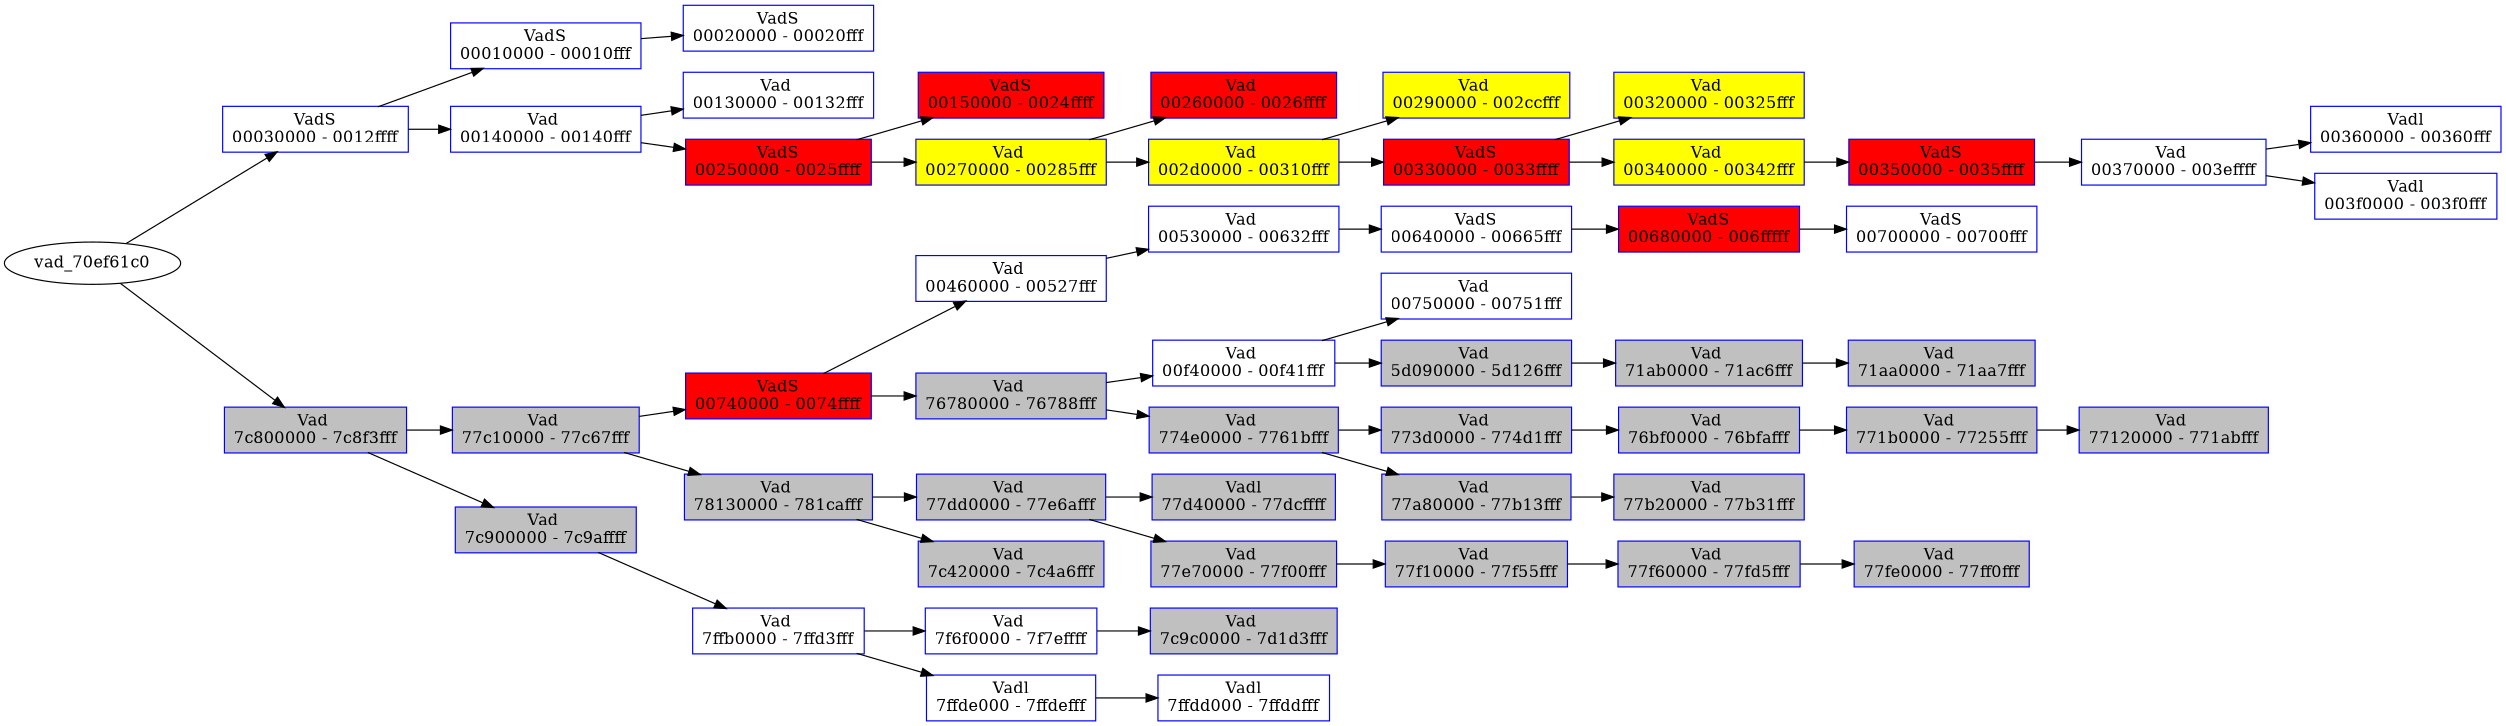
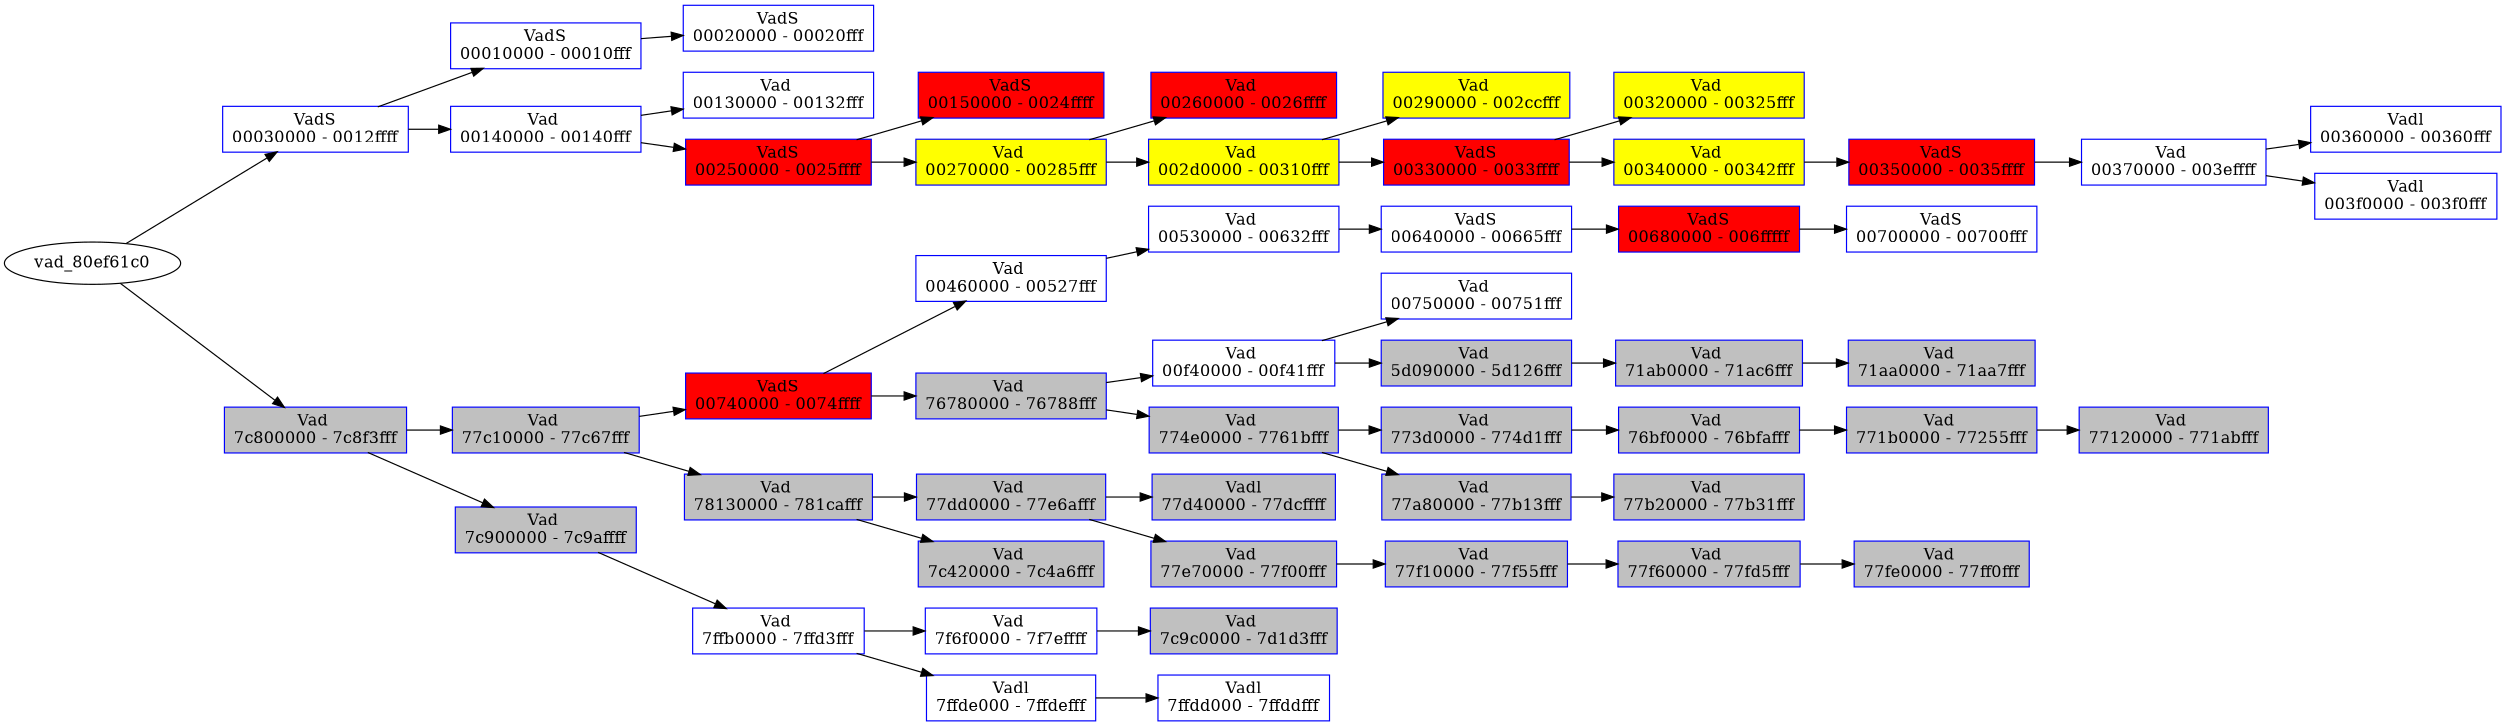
node "vad_70ef61c0": label "vad_70ef61c0" -> "vad_80ef61c0"
